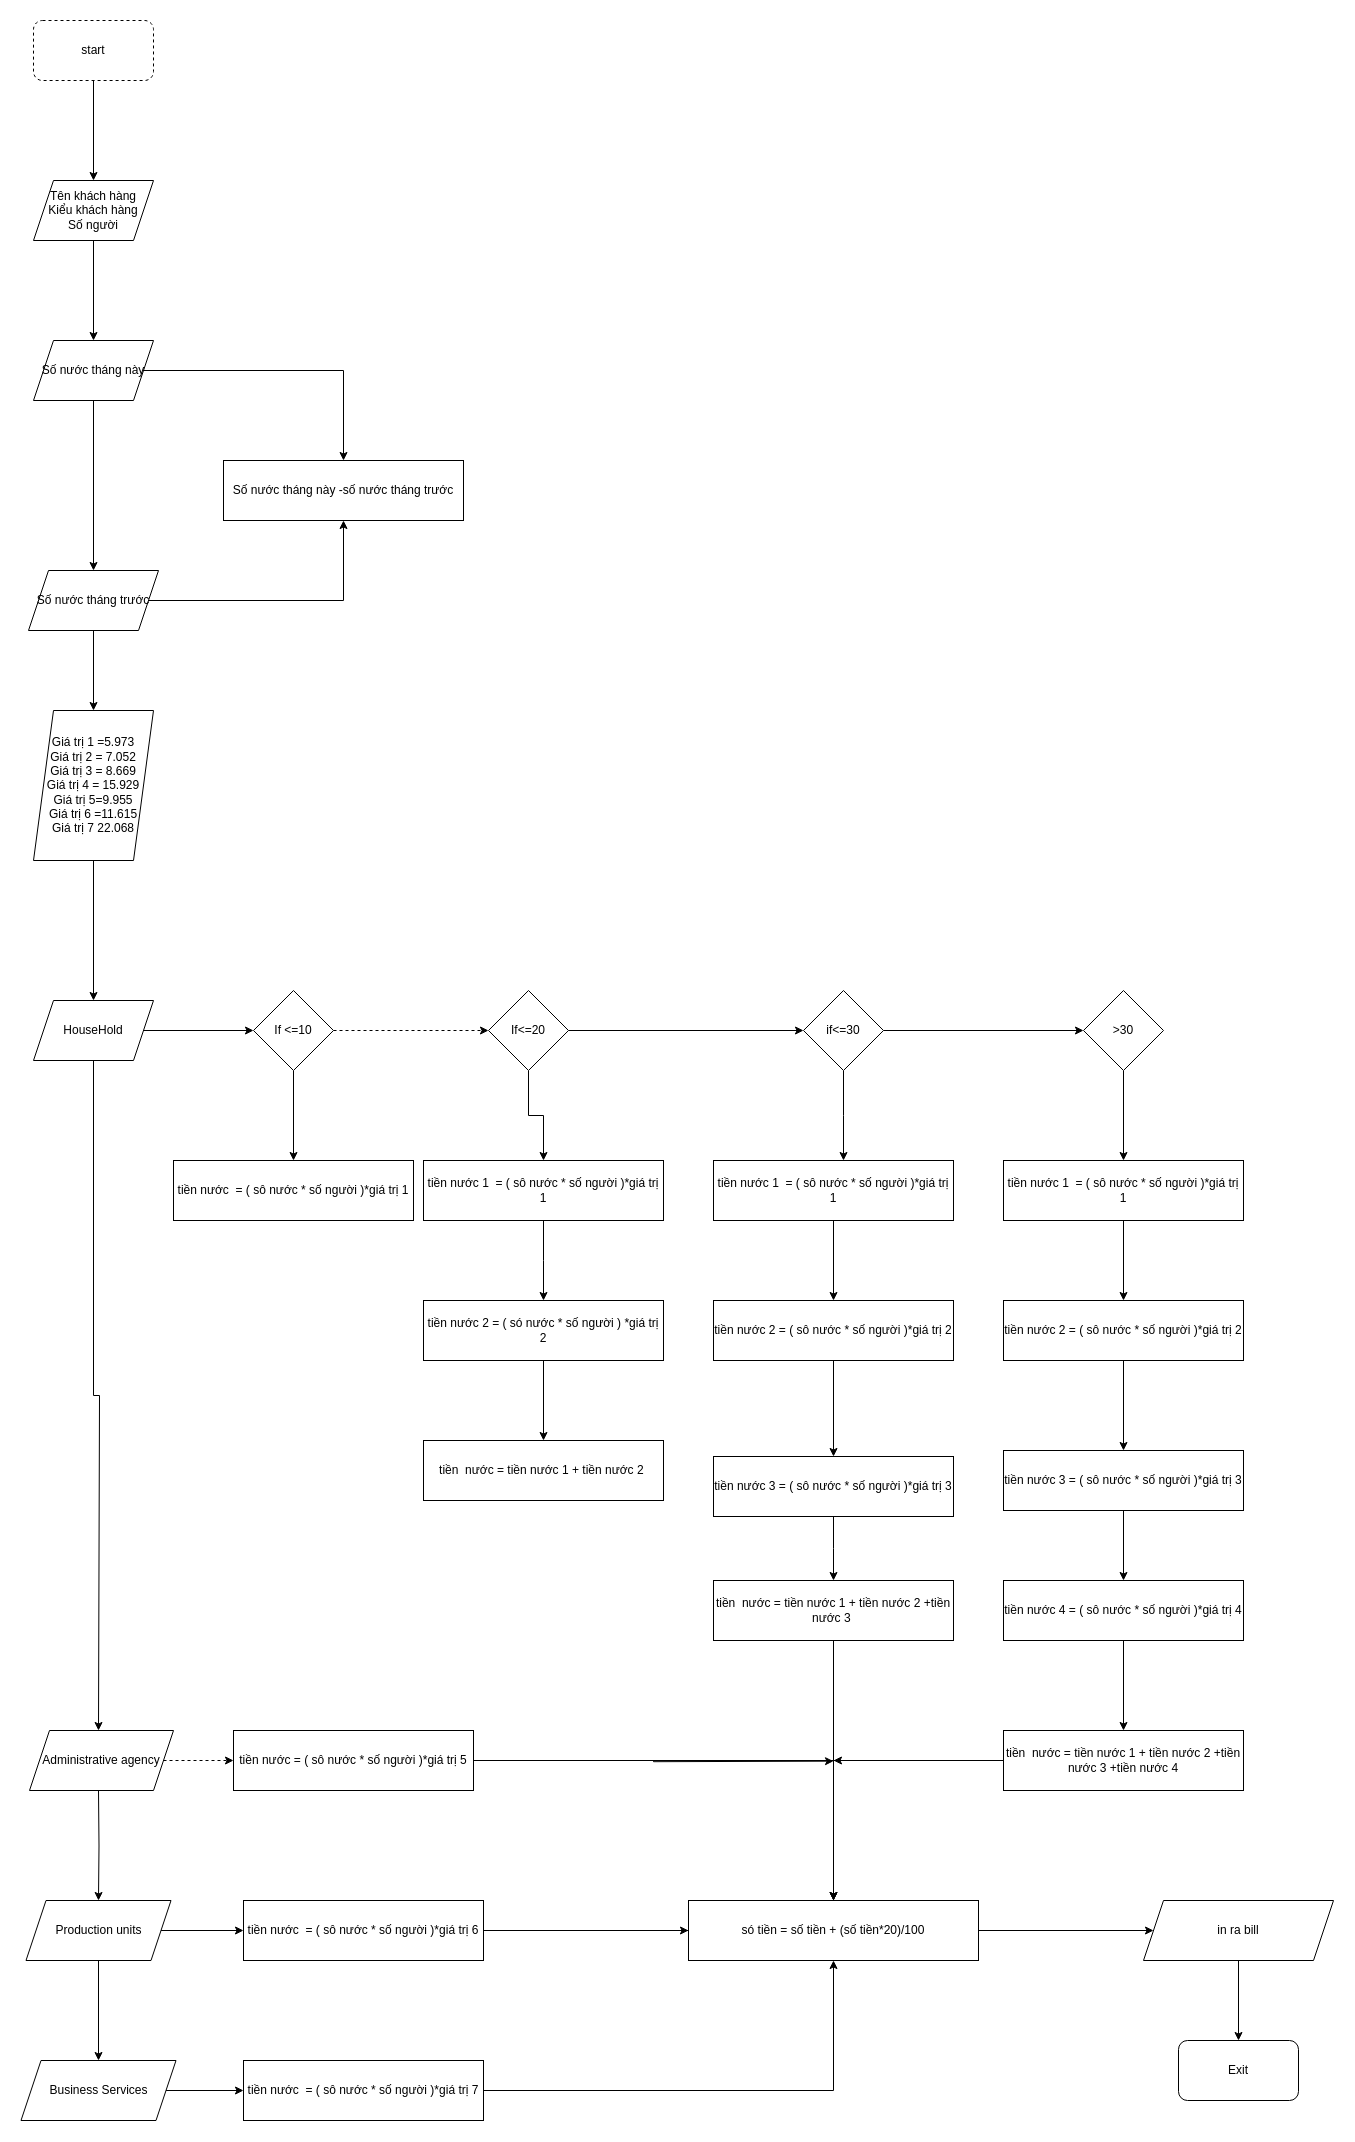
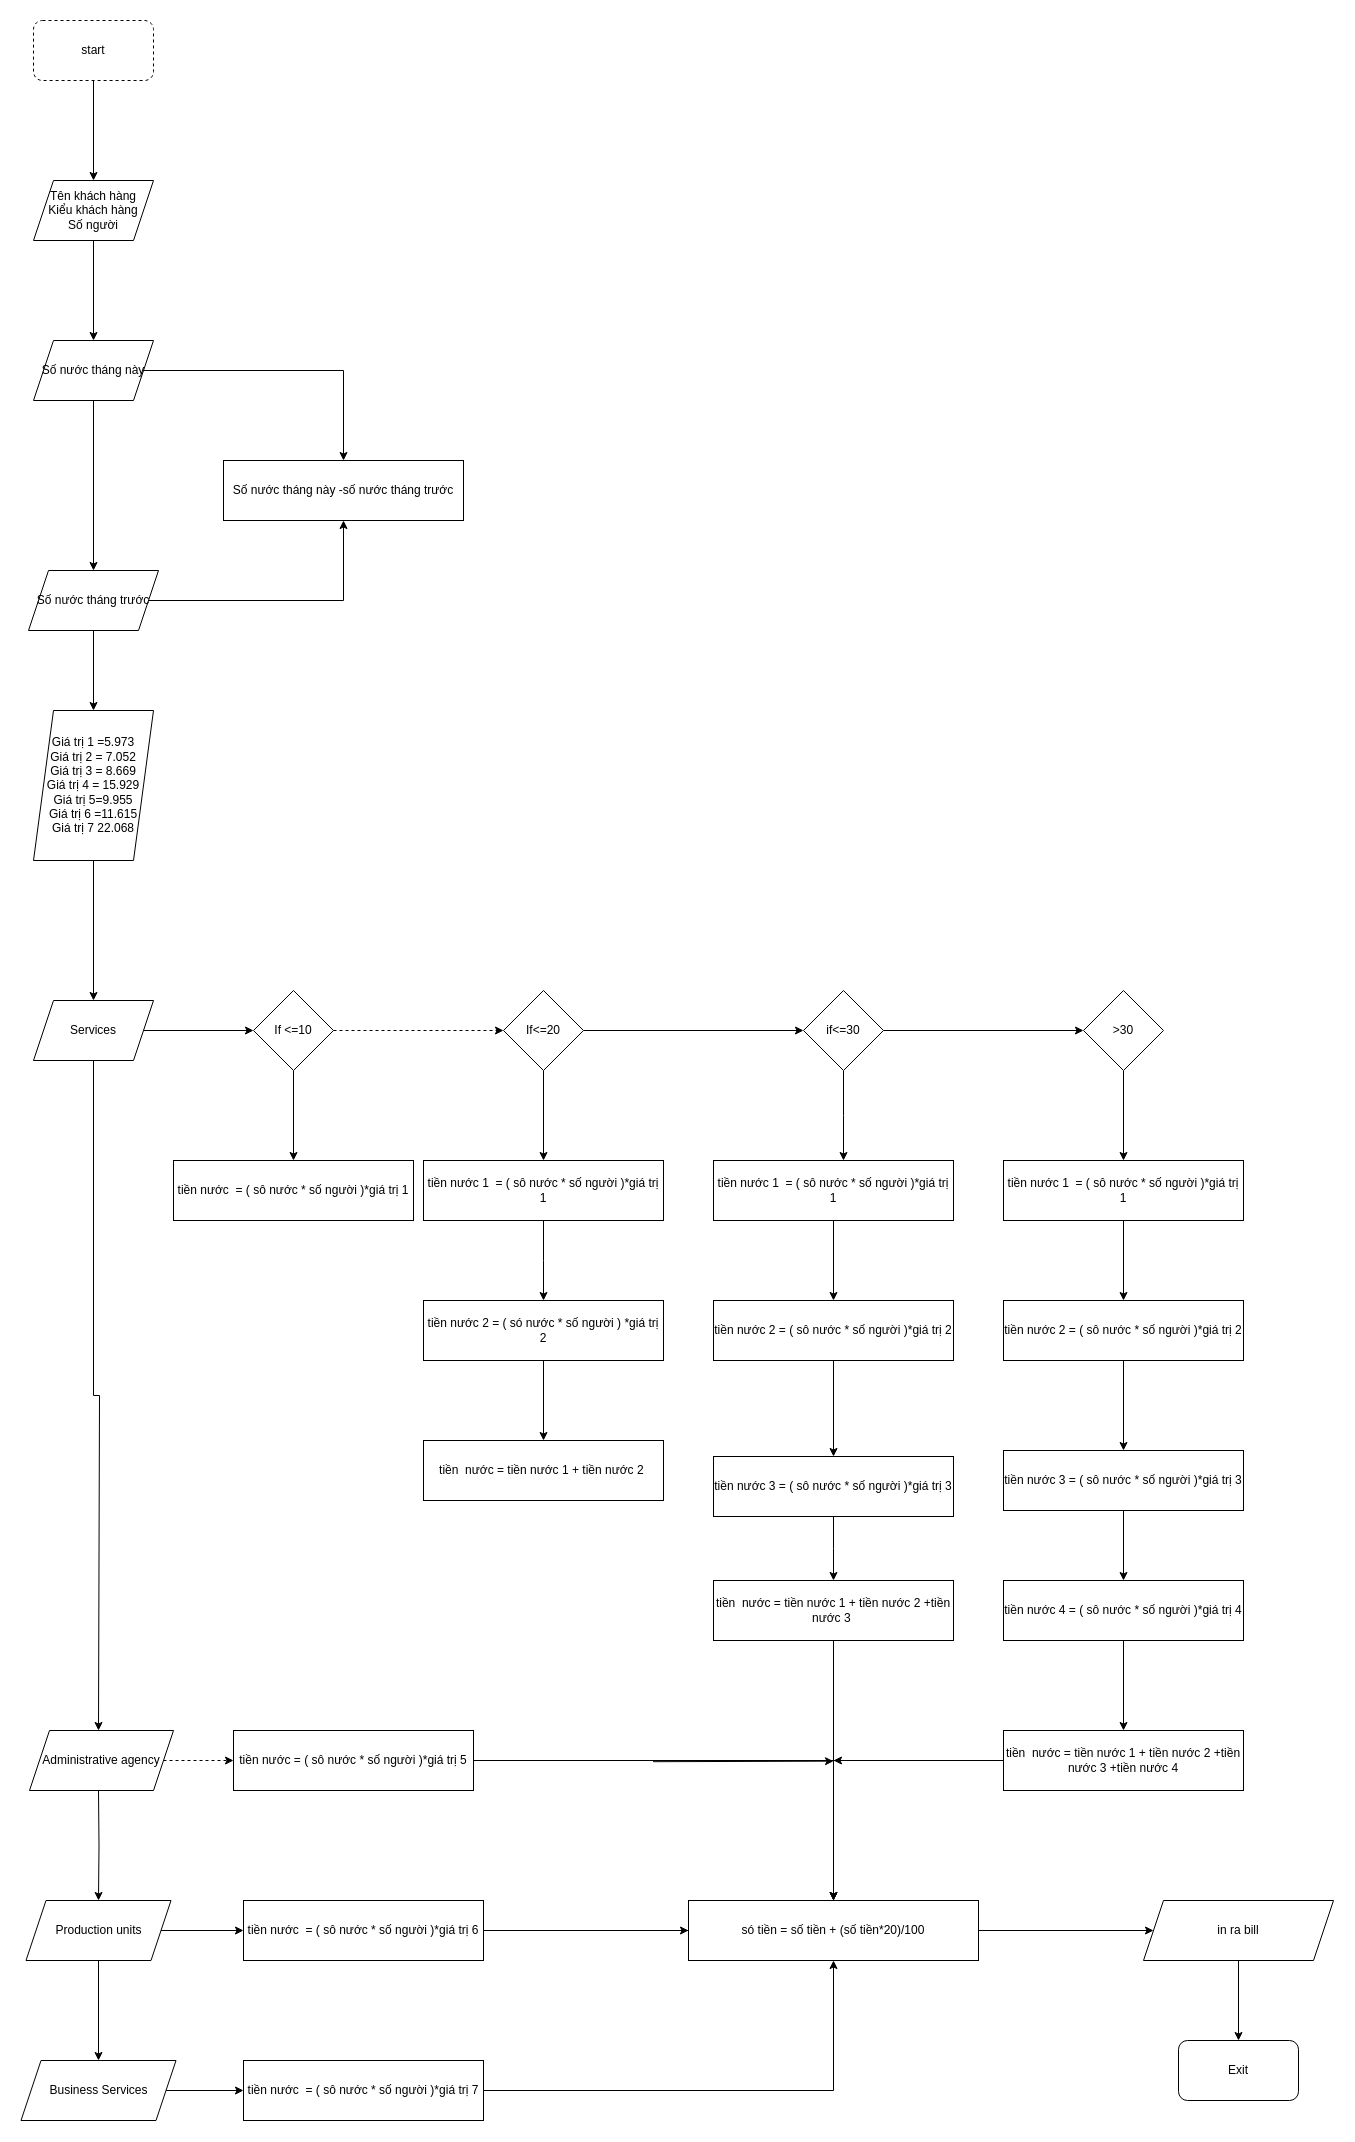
node "HouseHold": label "HouseHold" -> "Services"
node "If<=20": moved (529, 1031) -> (544, 1031)
